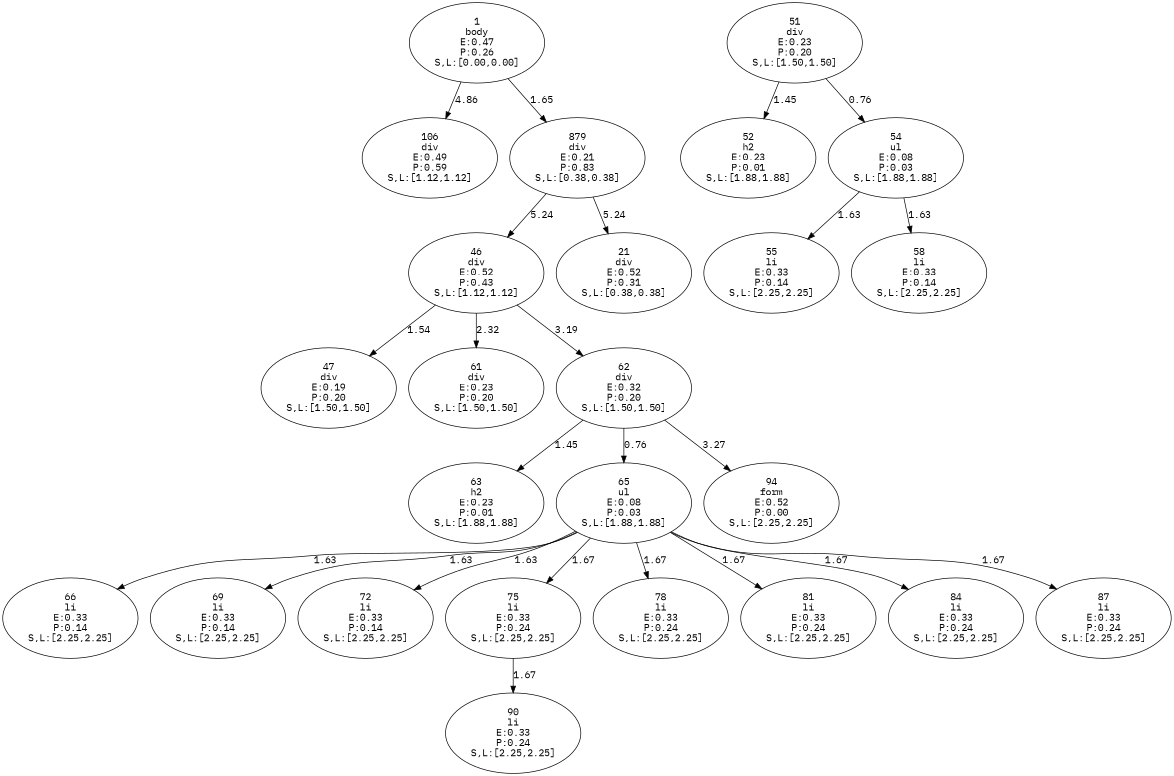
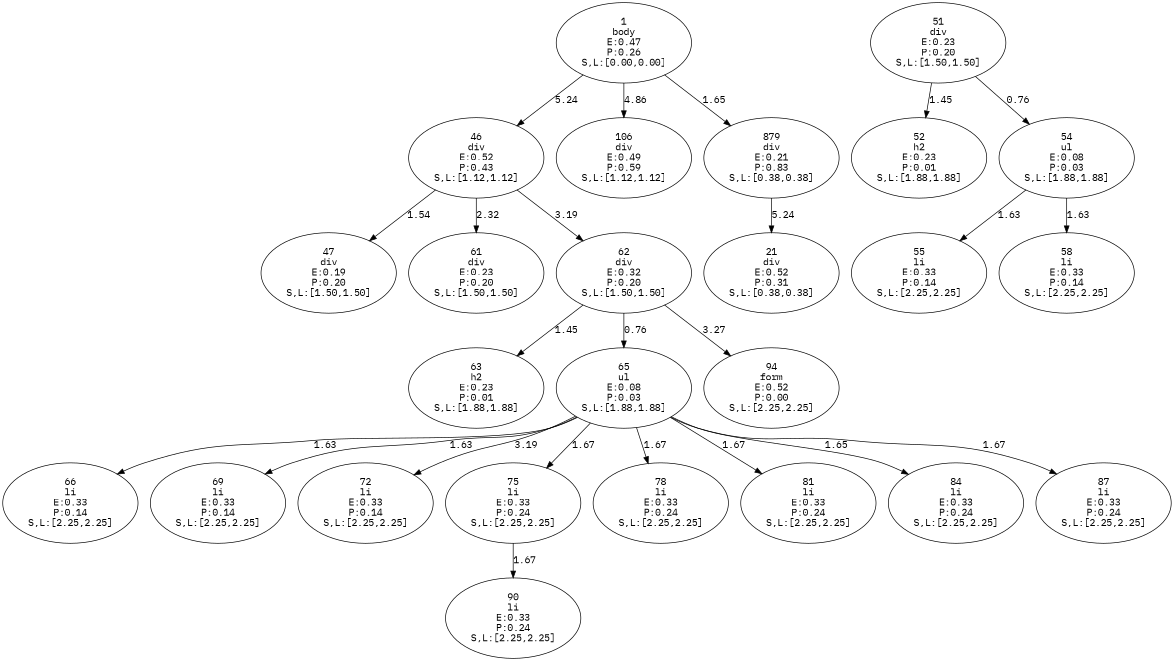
edge "879 div E:0.21 P:0.83 S,L:[0.38,0.38]" -> "46 div E:0.52 P:0.43 S,L:[1.12,1.12]": now "1 body E:0.47 P:0.26 S,L:[0.00,0.00]" -> "46 div E:0.52 P:0.43 S,L:[1.12,1.12]"
edge "65 ul E:0.08 P:0.03 S,L:[1.88,1.88]" -> "72 li E:0.33 P:0.14 S,L:[2.25,2.25]": label "1.63" -> "3.19"
edge "65 ul E:0.08 P:0.03 S,L:[1.88,1.88]" -> "84 li E:0.33 P:0.24 S,L:[2.25,2.25]": label "1.67" -> "1.65"
